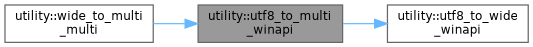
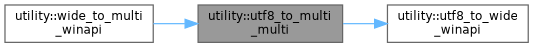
node "utility::wide_to_multi _multi": label "utility::wide_to_multi _multi" -> "utility::wide_to_multi _winapi"
node "utility::utf8_to_multi _winapi": label "utility::utf8_to_multi _winapi" -> "utility::utf8_to_multi _multi"
